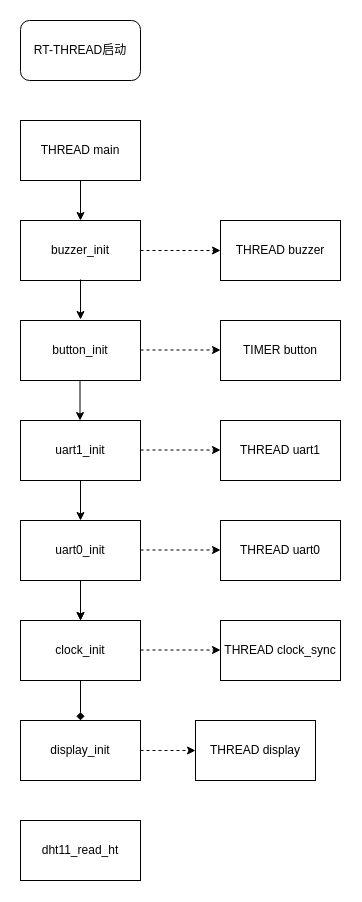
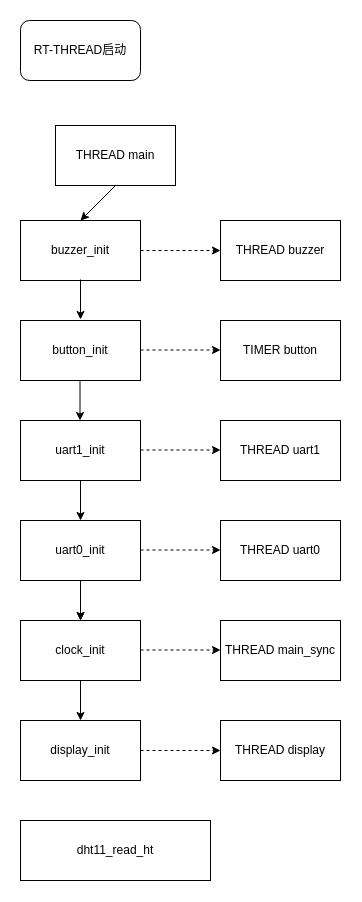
node "THREAD main": moved (81, 151) -> (116, 156)
node "THREAD clock_sync": label "THREAD clock_sync" -> "THREAD main_sync"
edge "clock_init" -> "display_init": arrowhead diamond -> classic
node "THREAD display": moved (256, 751) -> (281, 751)
node "dht11_read_ht": size 120x60 -> 190x60
